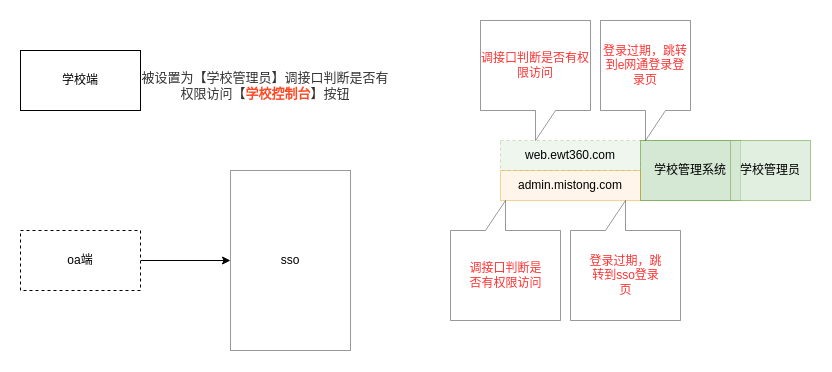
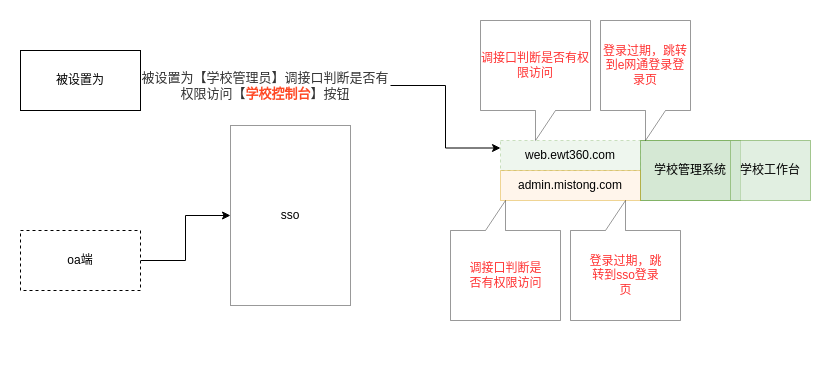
node "学校端": label "学校端" -> "被设置为"
edge "被设置为【学校管理员】调接口判断是否有权限访问【学校控制台】按钮" -> "web.ewt360.com": added
node "学校管理员": label "学校管理员" -> "学校工作台"
node "sso": moved (291, 261) -> (291, 216)
